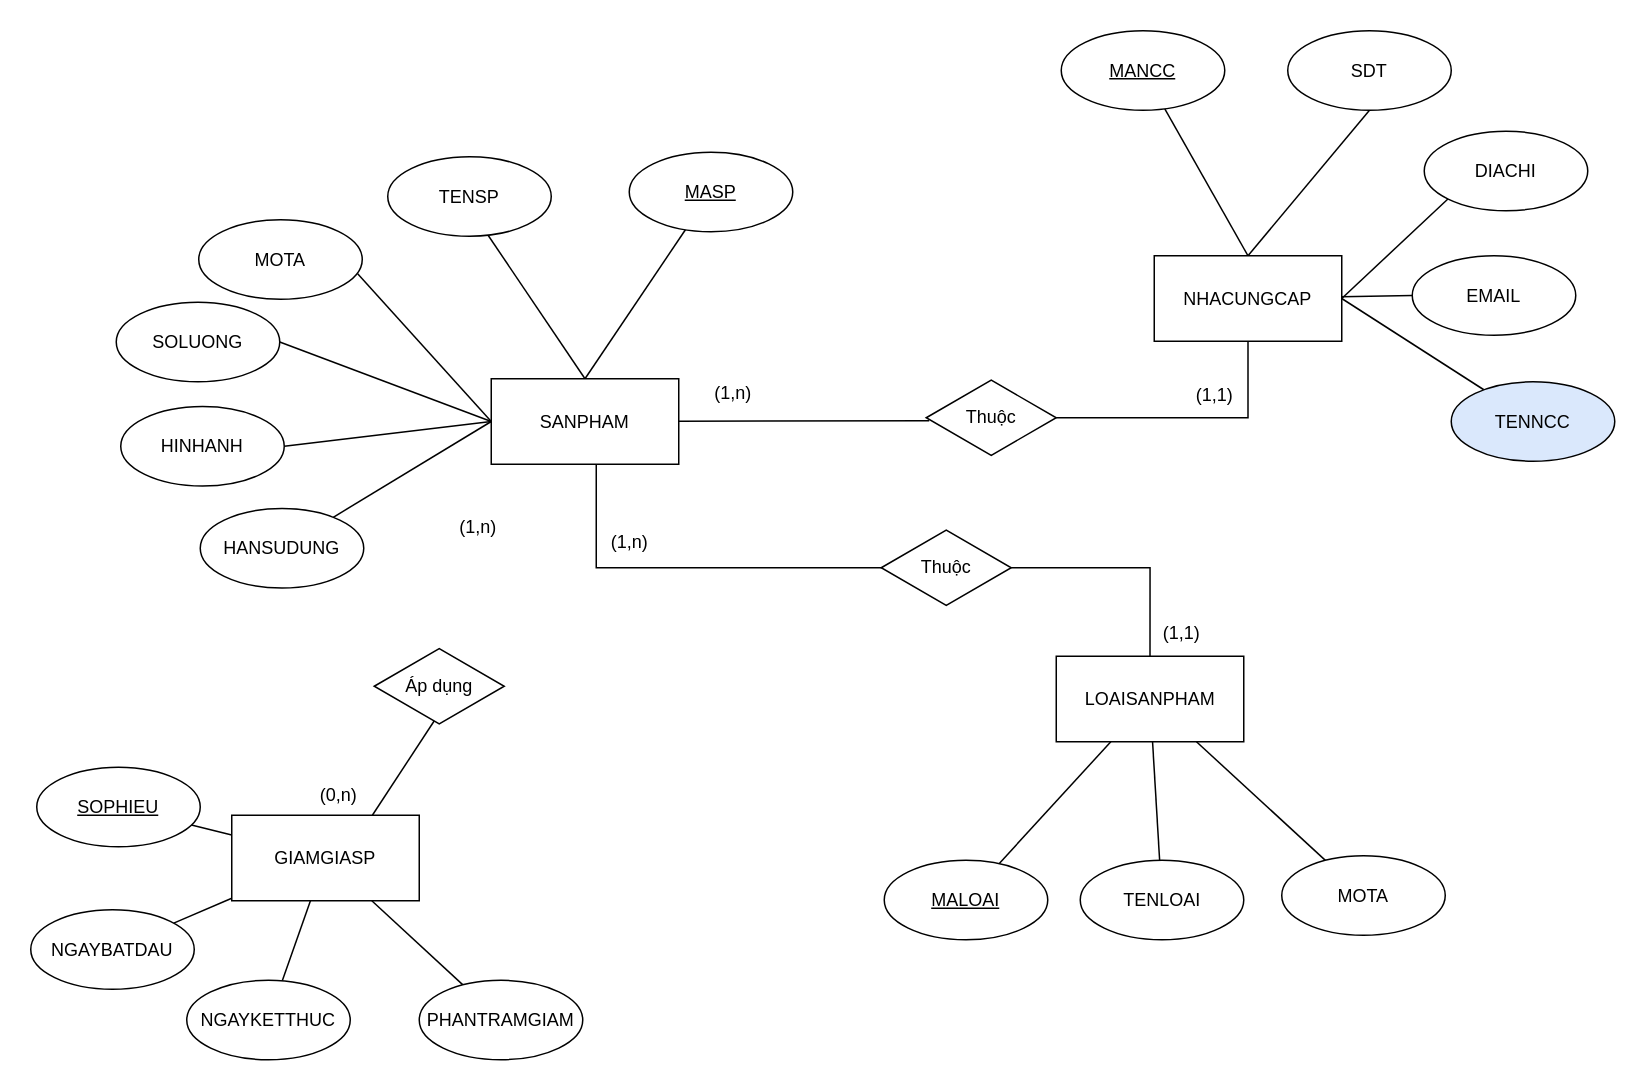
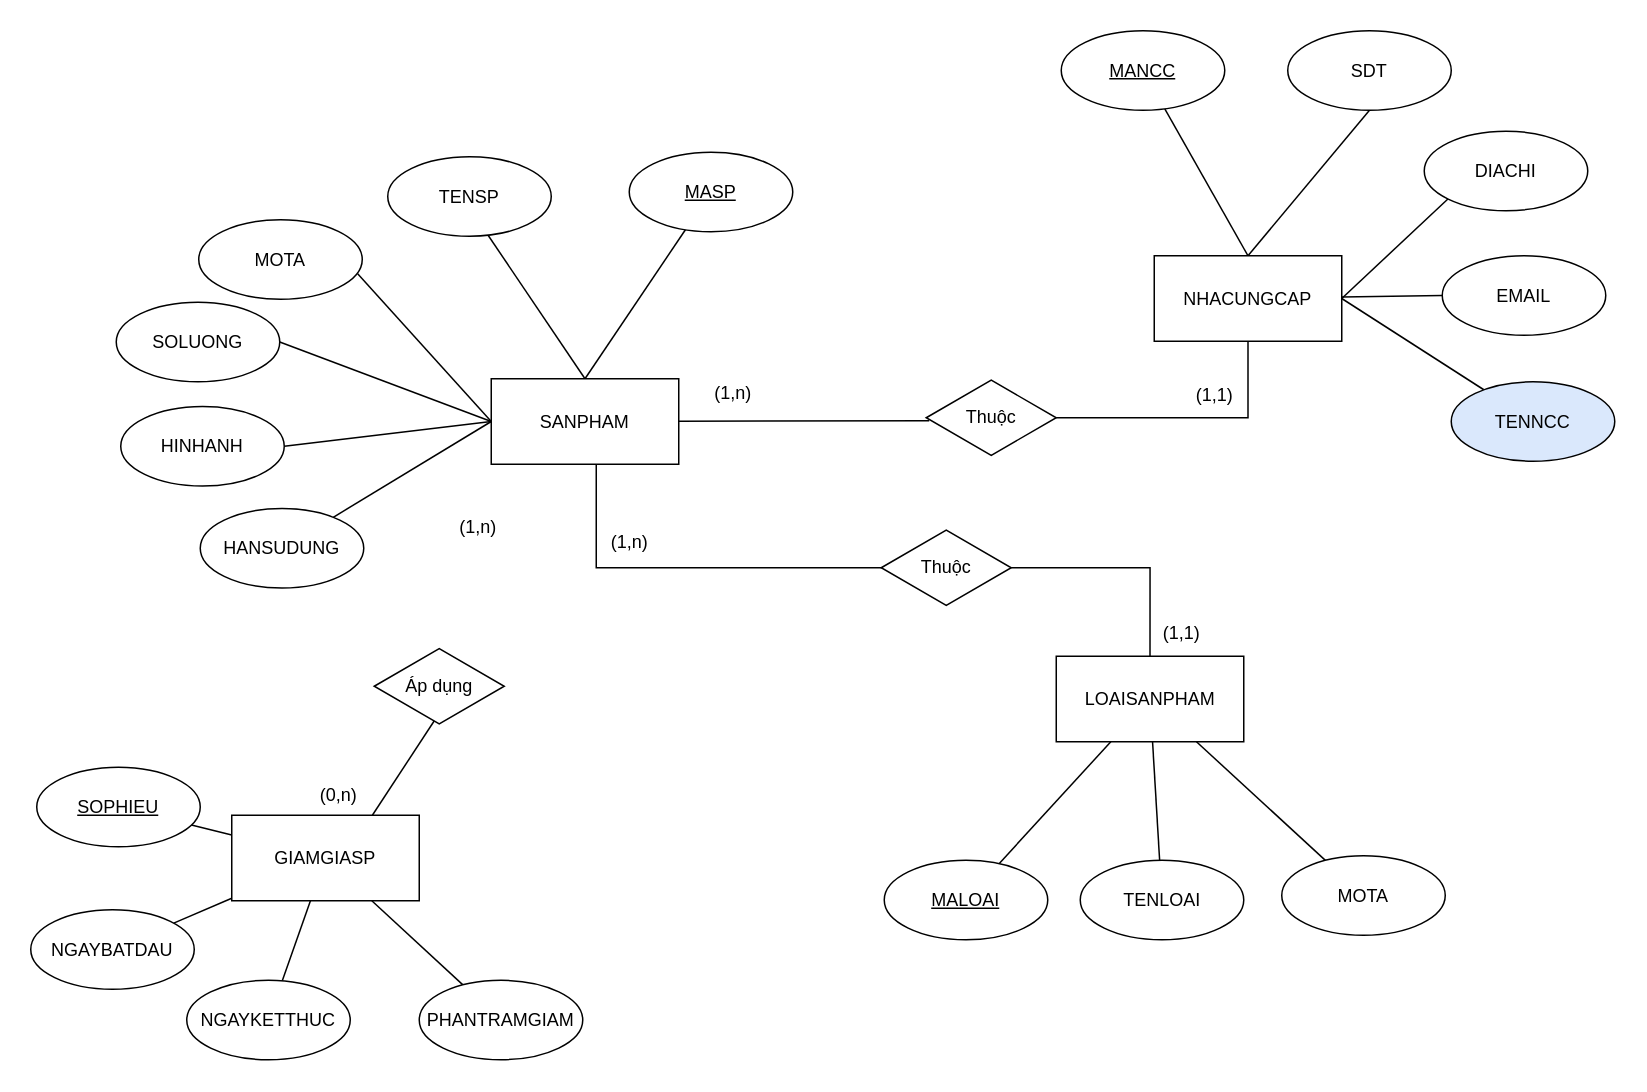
node "EMAIL": moved (1494, 296) -> (1524, 296)
